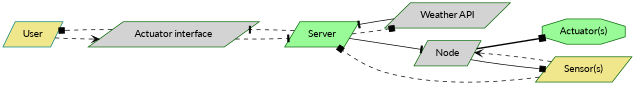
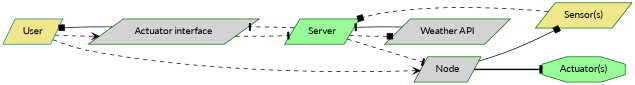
edge "Actuator interface" -> "User": style dashed -> solid
edge "Server" -> "Node": style solid -> dashed
edge "Node" -> "Actuator(s)": arrowhead box -> tee
edge "Sensor(s)" -> "Node": now "User" -> "Node"
